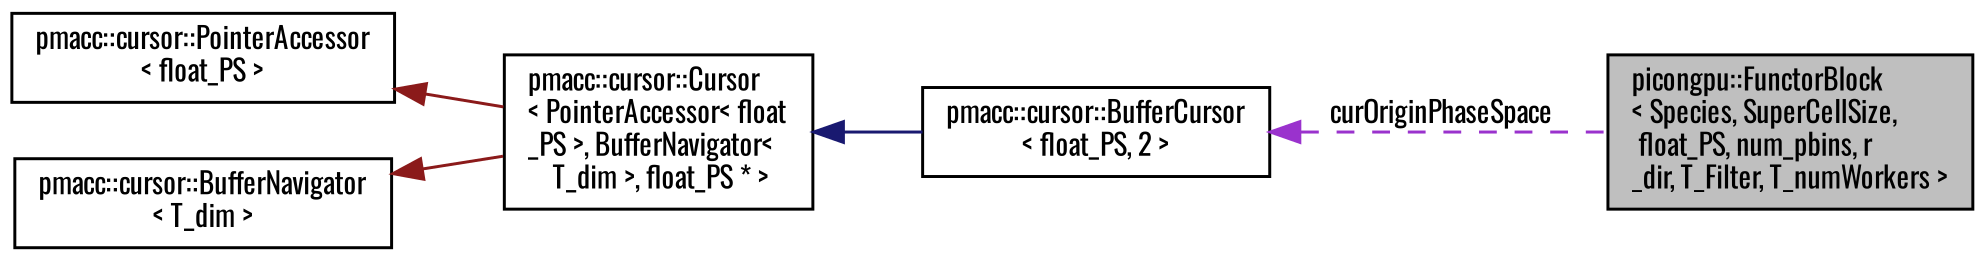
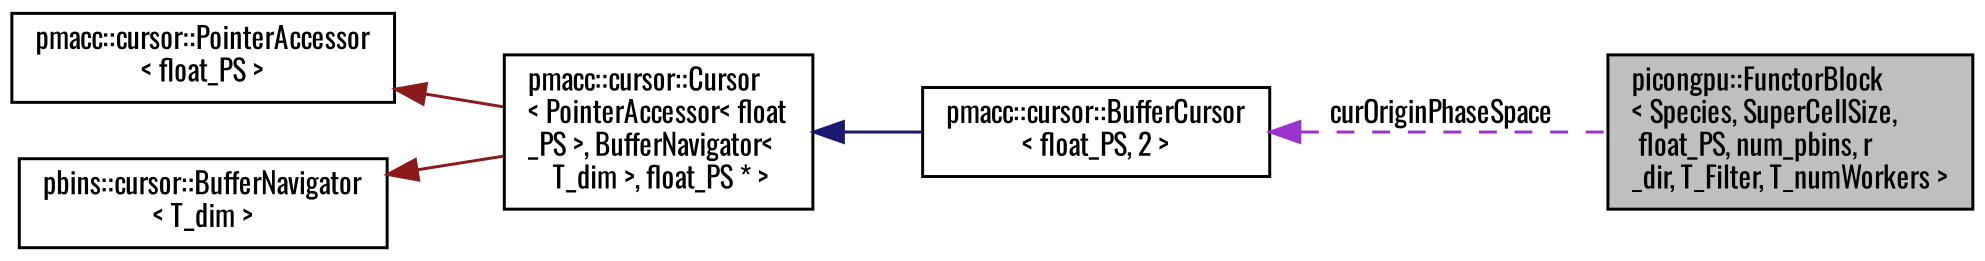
node "pmacc::cursor::BufferNavigator < T_dim >": label "pmacc::cursor::BufferNavigator < T_dim >" -> "pbins::cursor::BufferNavigator < T_dim >"
